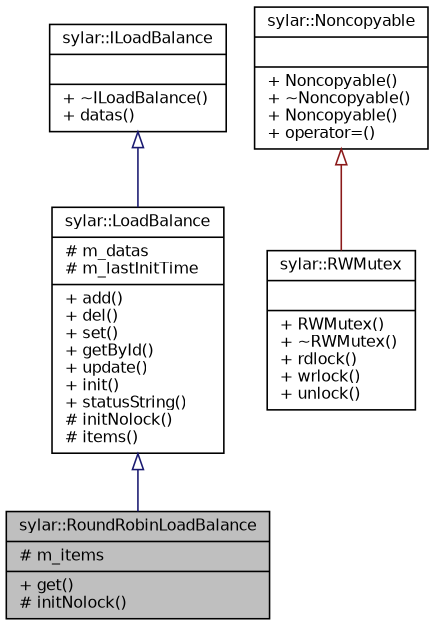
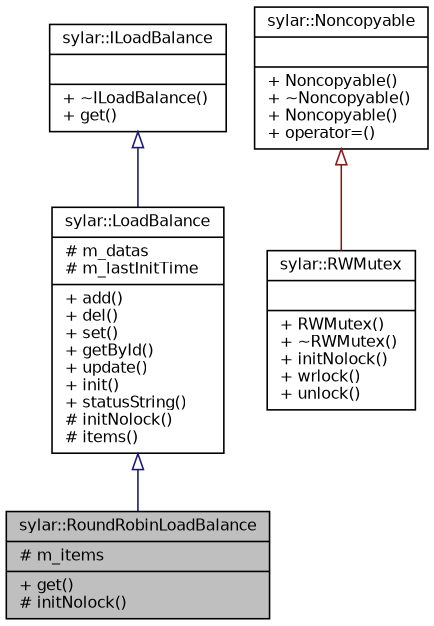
node "sylar::ILoadBalance": text "+ datas()" -> "+ get()"
node "sylar::RWMutex": text "+ rdlock()" -> "+ initNolock()"
